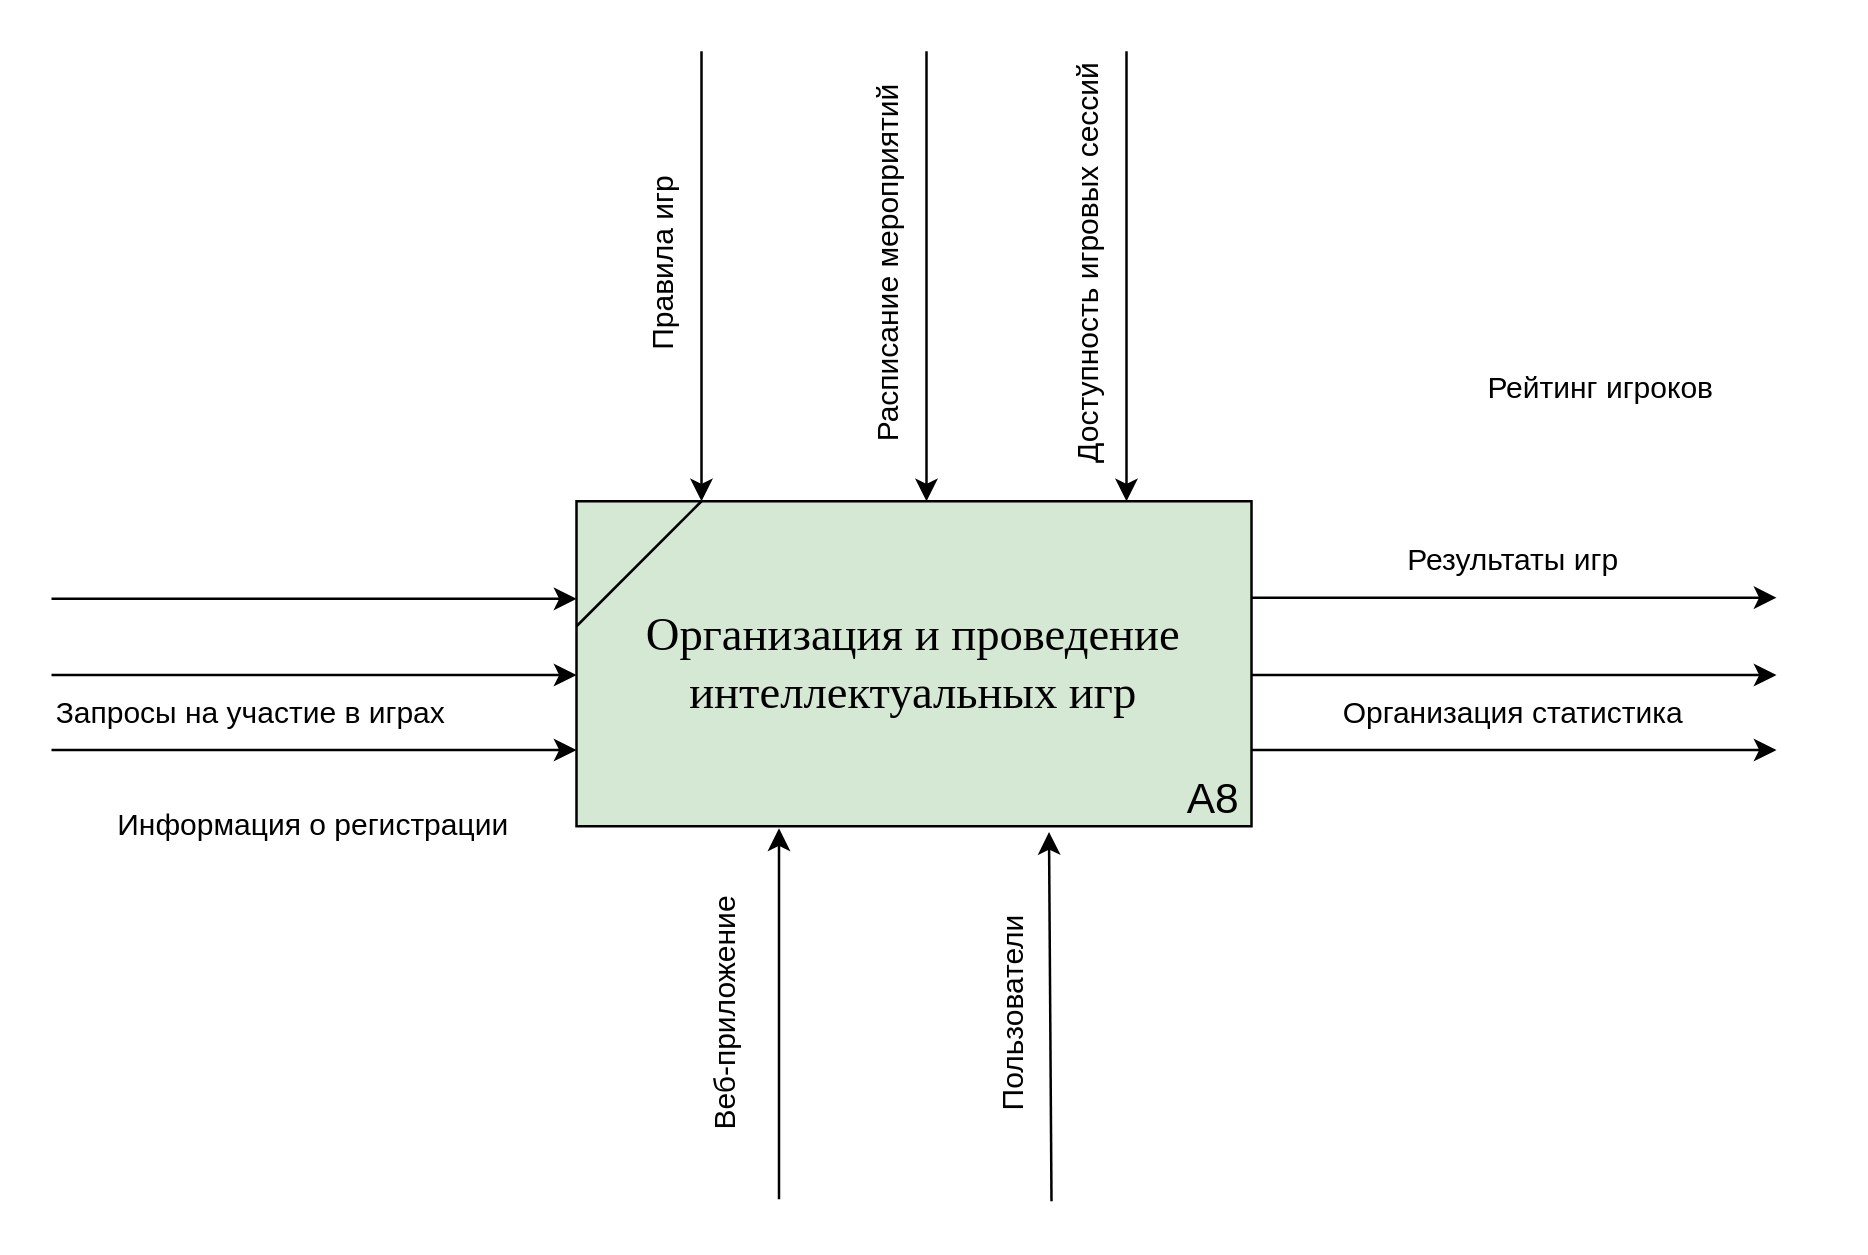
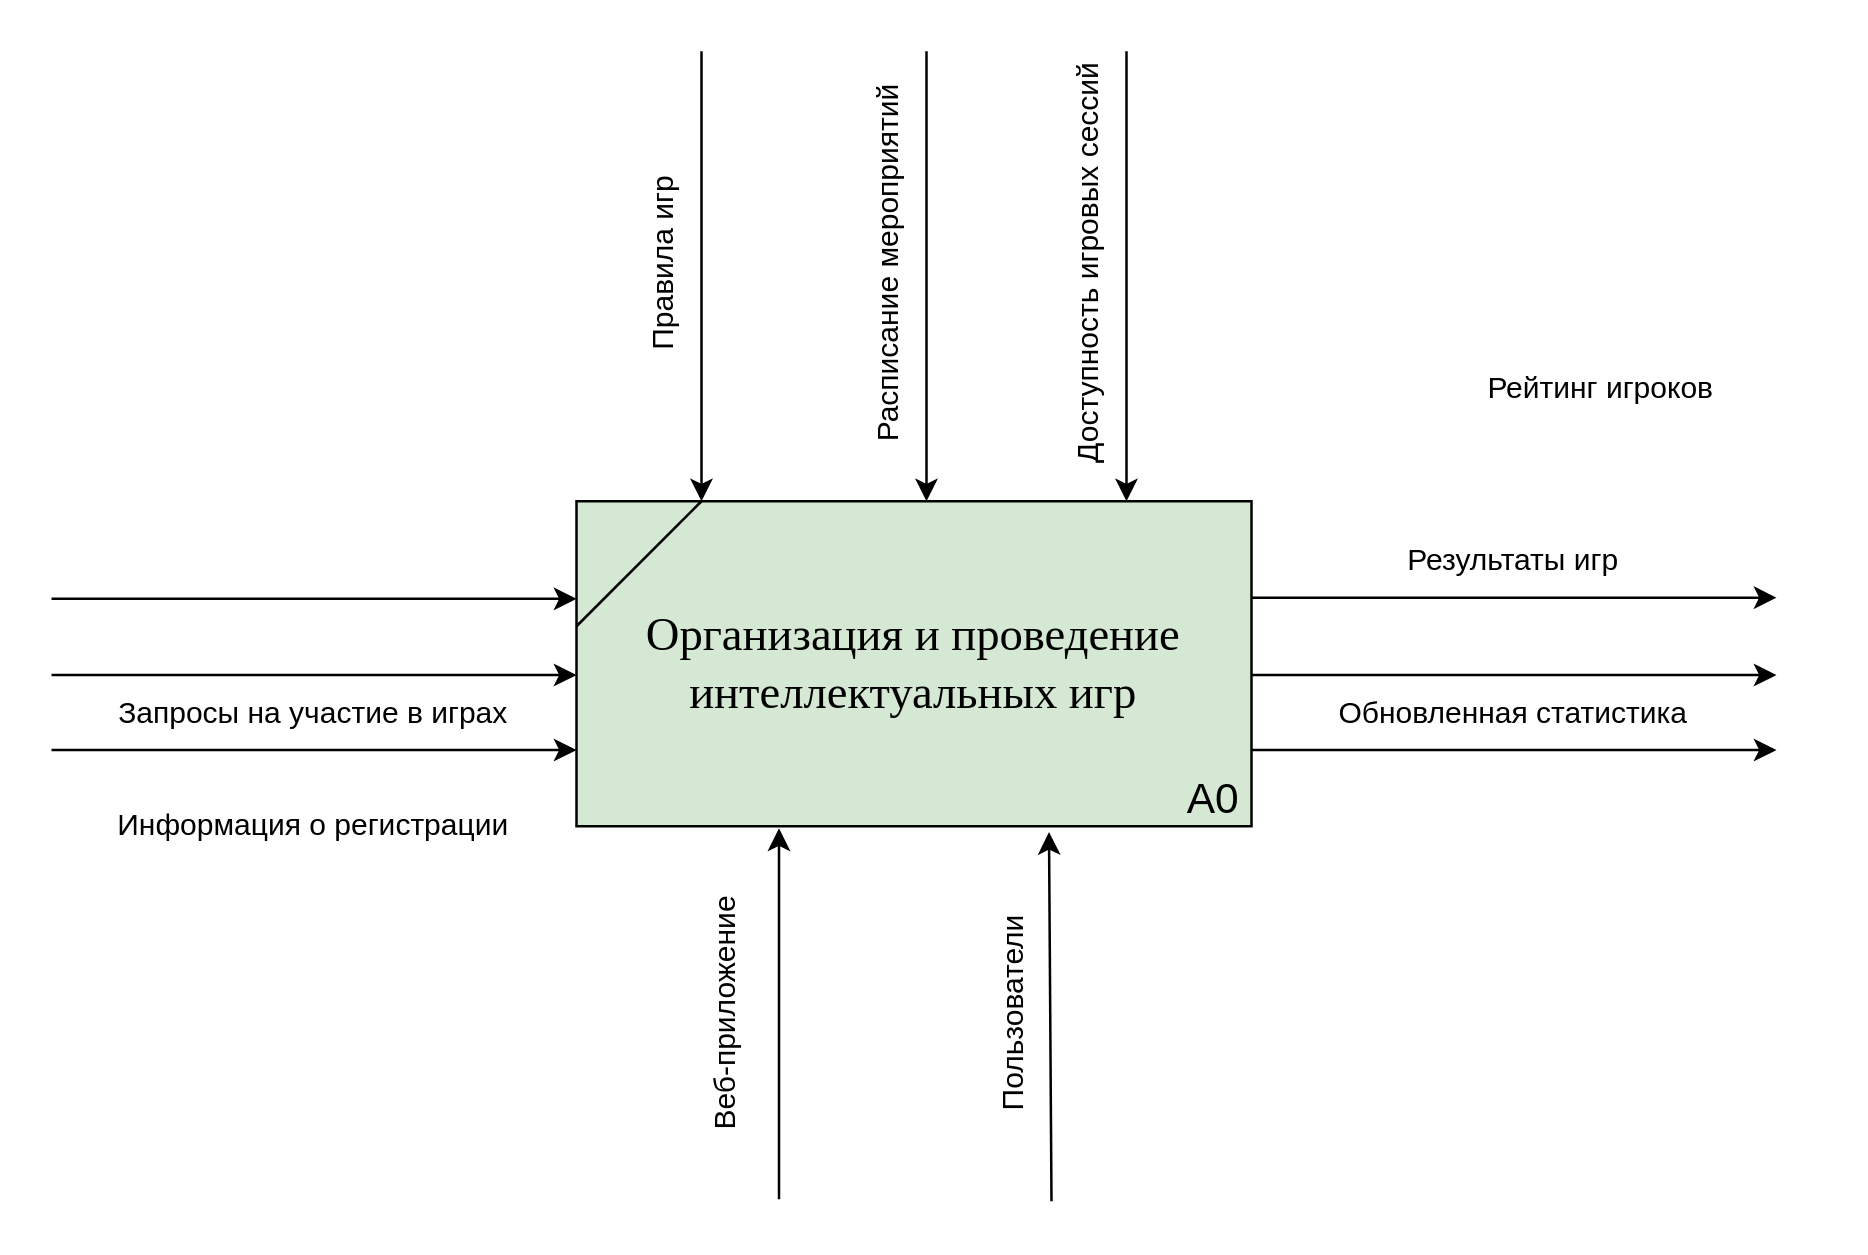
node "Запросы на участие в играх": moved (251, 713) -> (314, 713)
node "Организация статистика": label "Организация статистика" -> "Обновленная статистика"
node "А8": label "А8" -> "А0"
